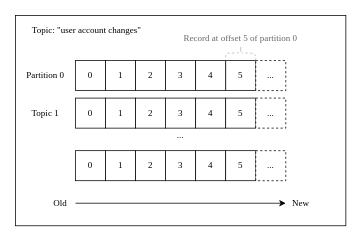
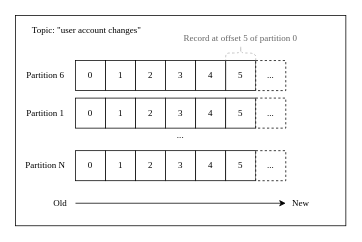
node "Partition 0": label "Partition 0" -> "Partition 6"
node "Topic 1": label "Topic 1" -> "Partition 1"
node "Partition N": added
